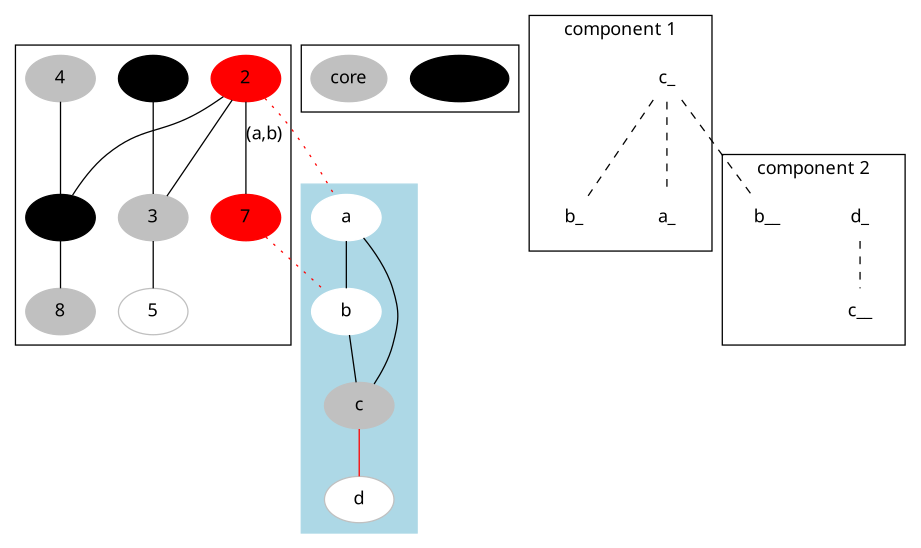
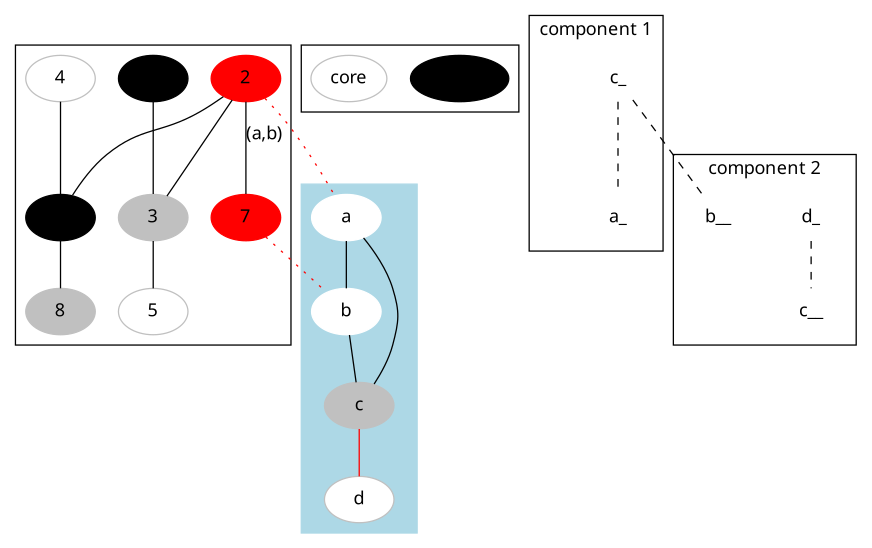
node "4": fillcolor grey -> white
node "core": fillcolor grey -> white
node "b_": removed
